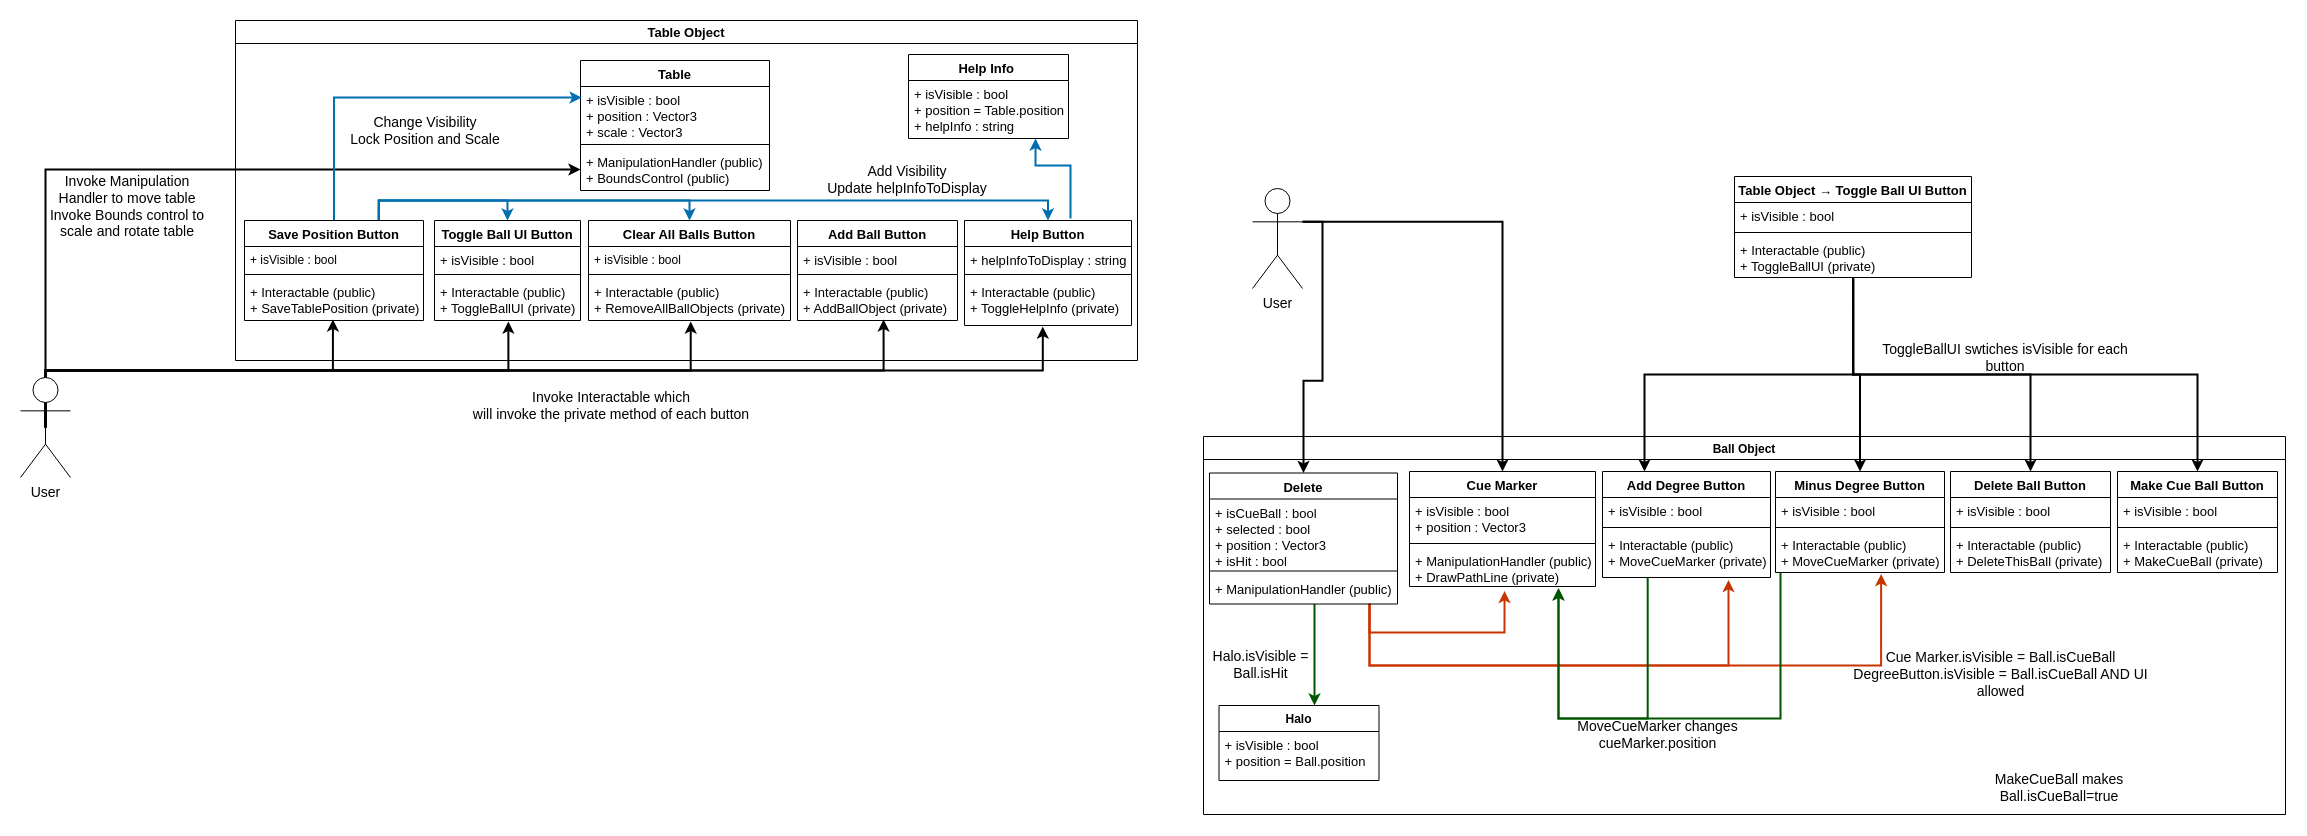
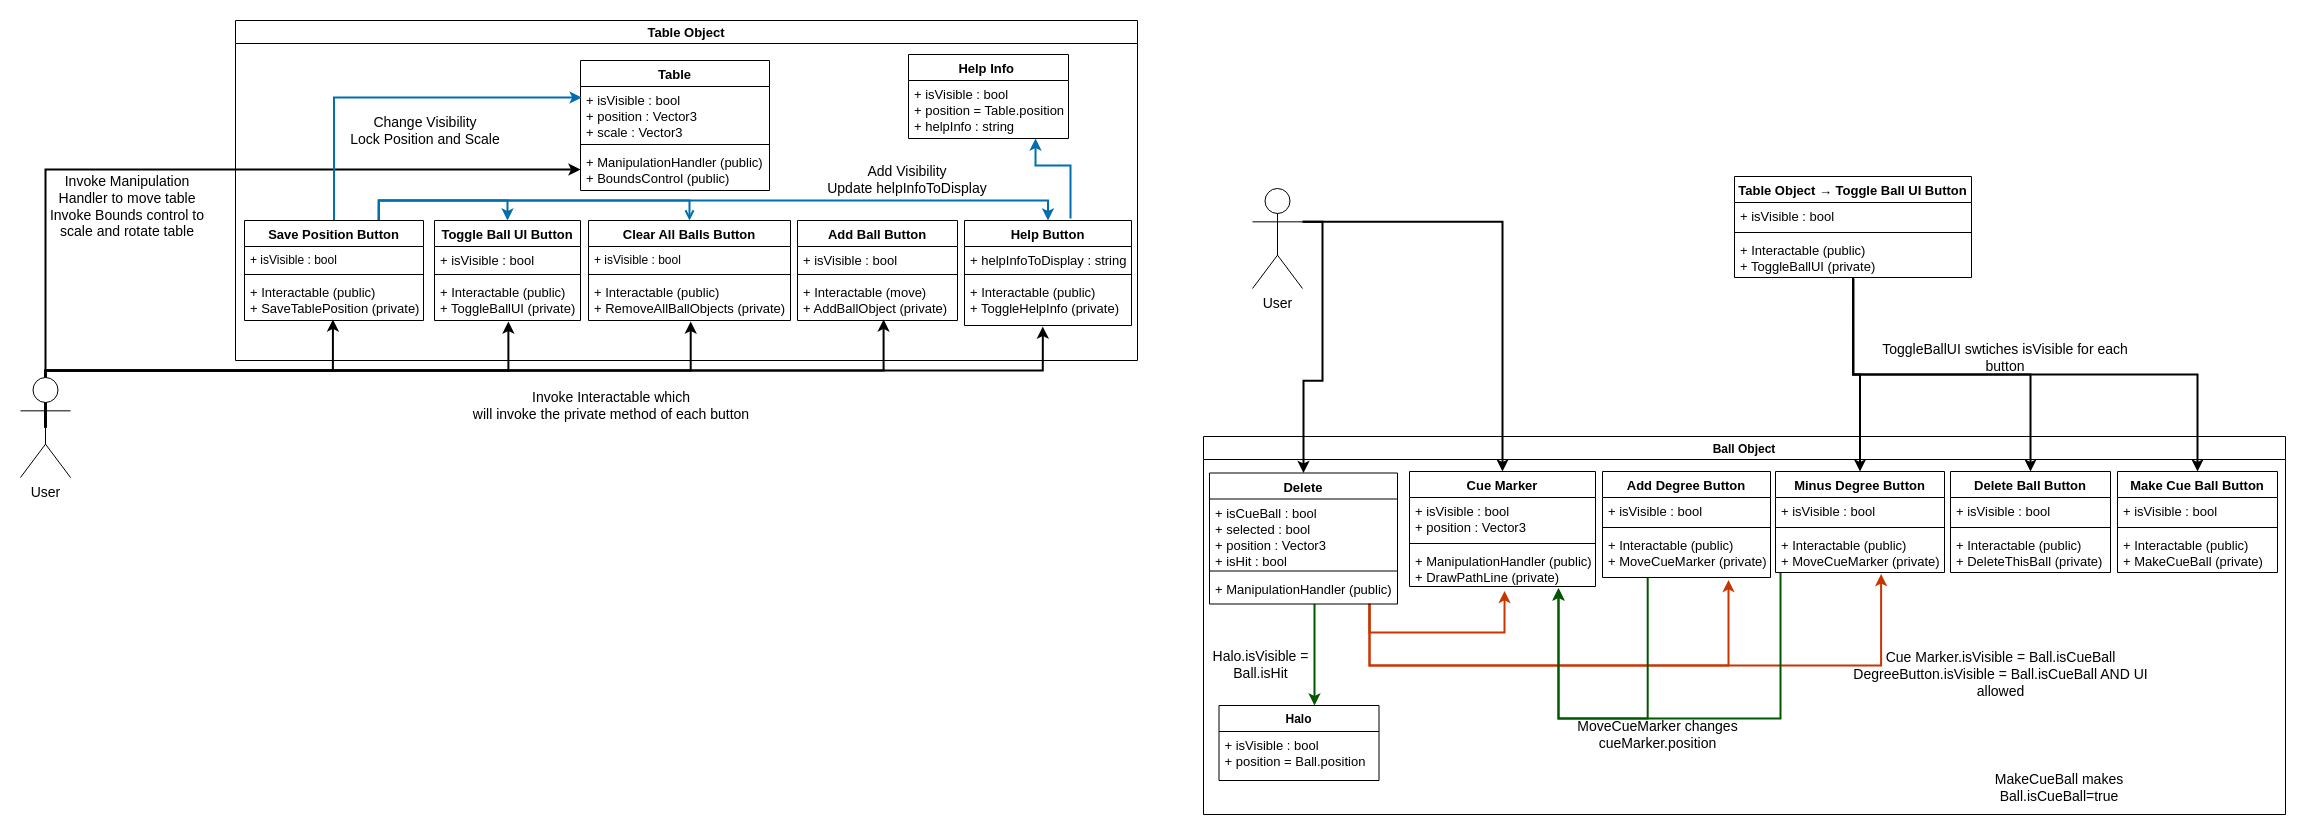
edge "Save Position Button" -> "Clear All Balls Button": arrowhead classic -> open
node "+ Interactable (public) + AddBallObject (private)": label "+ Interactable (public) + AddBallObject (private)" -> "+ Interactable (move) + AddBallObject (private)"
edge "Table Object → Toggle Ball UI Button" -> "Add Degree Button": removed
